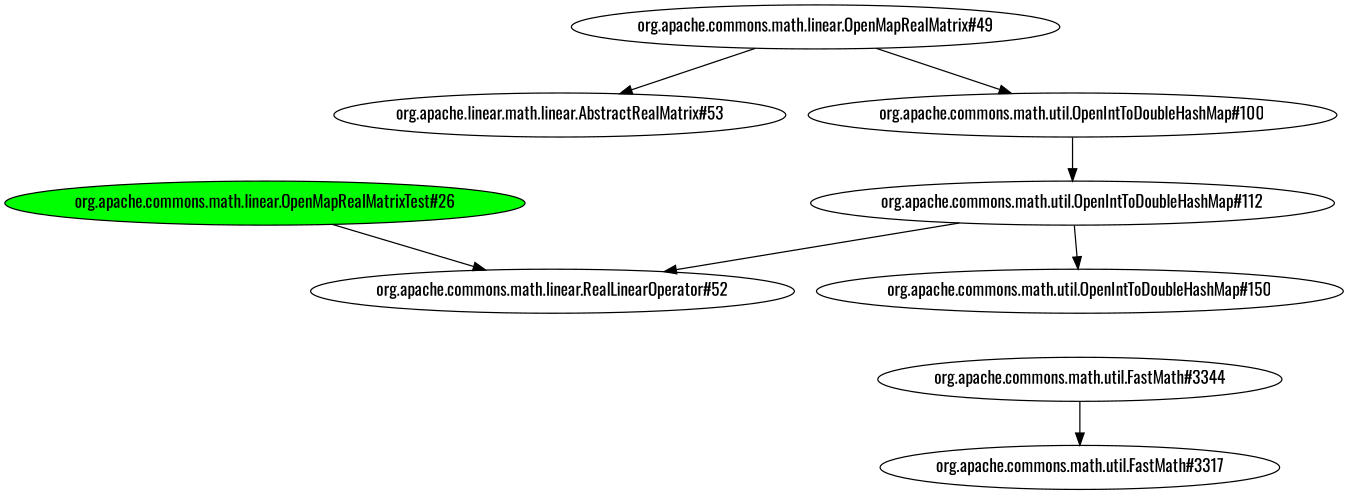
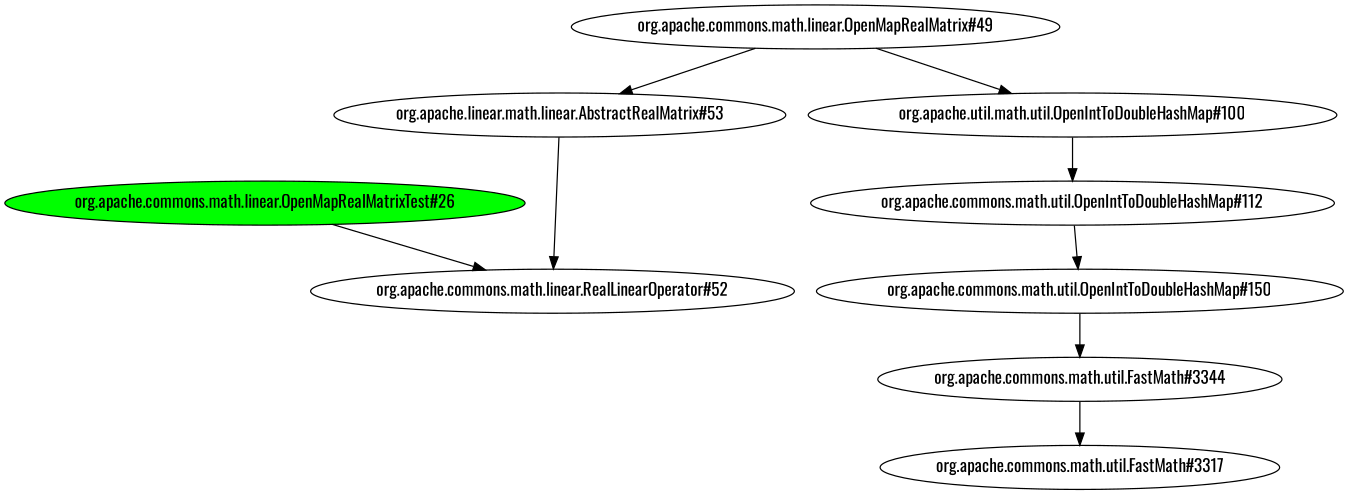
node "org.apache.commons.math.util.OpenIntToDoubleHashMap#100": label "org.apache.commons.math.util.OpenIntToDoubleHashMap#100" -> "org.apache.util.math.util.OpenIntToDoubleHashMap#100"
edge "org.apache.commons.math.util.OpenIntToDoubleHashMap#112" -> "org.apache.commons.math.linear.RealLinearOperator#52": now "org.apache.linear.math.linear.AbstractRealMatrix#53" -> "org.apache.commons.math.linear.RealLinearOperator#52"
edge "org.apache.commons.math.util.OpenIntToDoubleHashMap#150" -> "org.apache.commons.math.util.FastMath#3344": added
